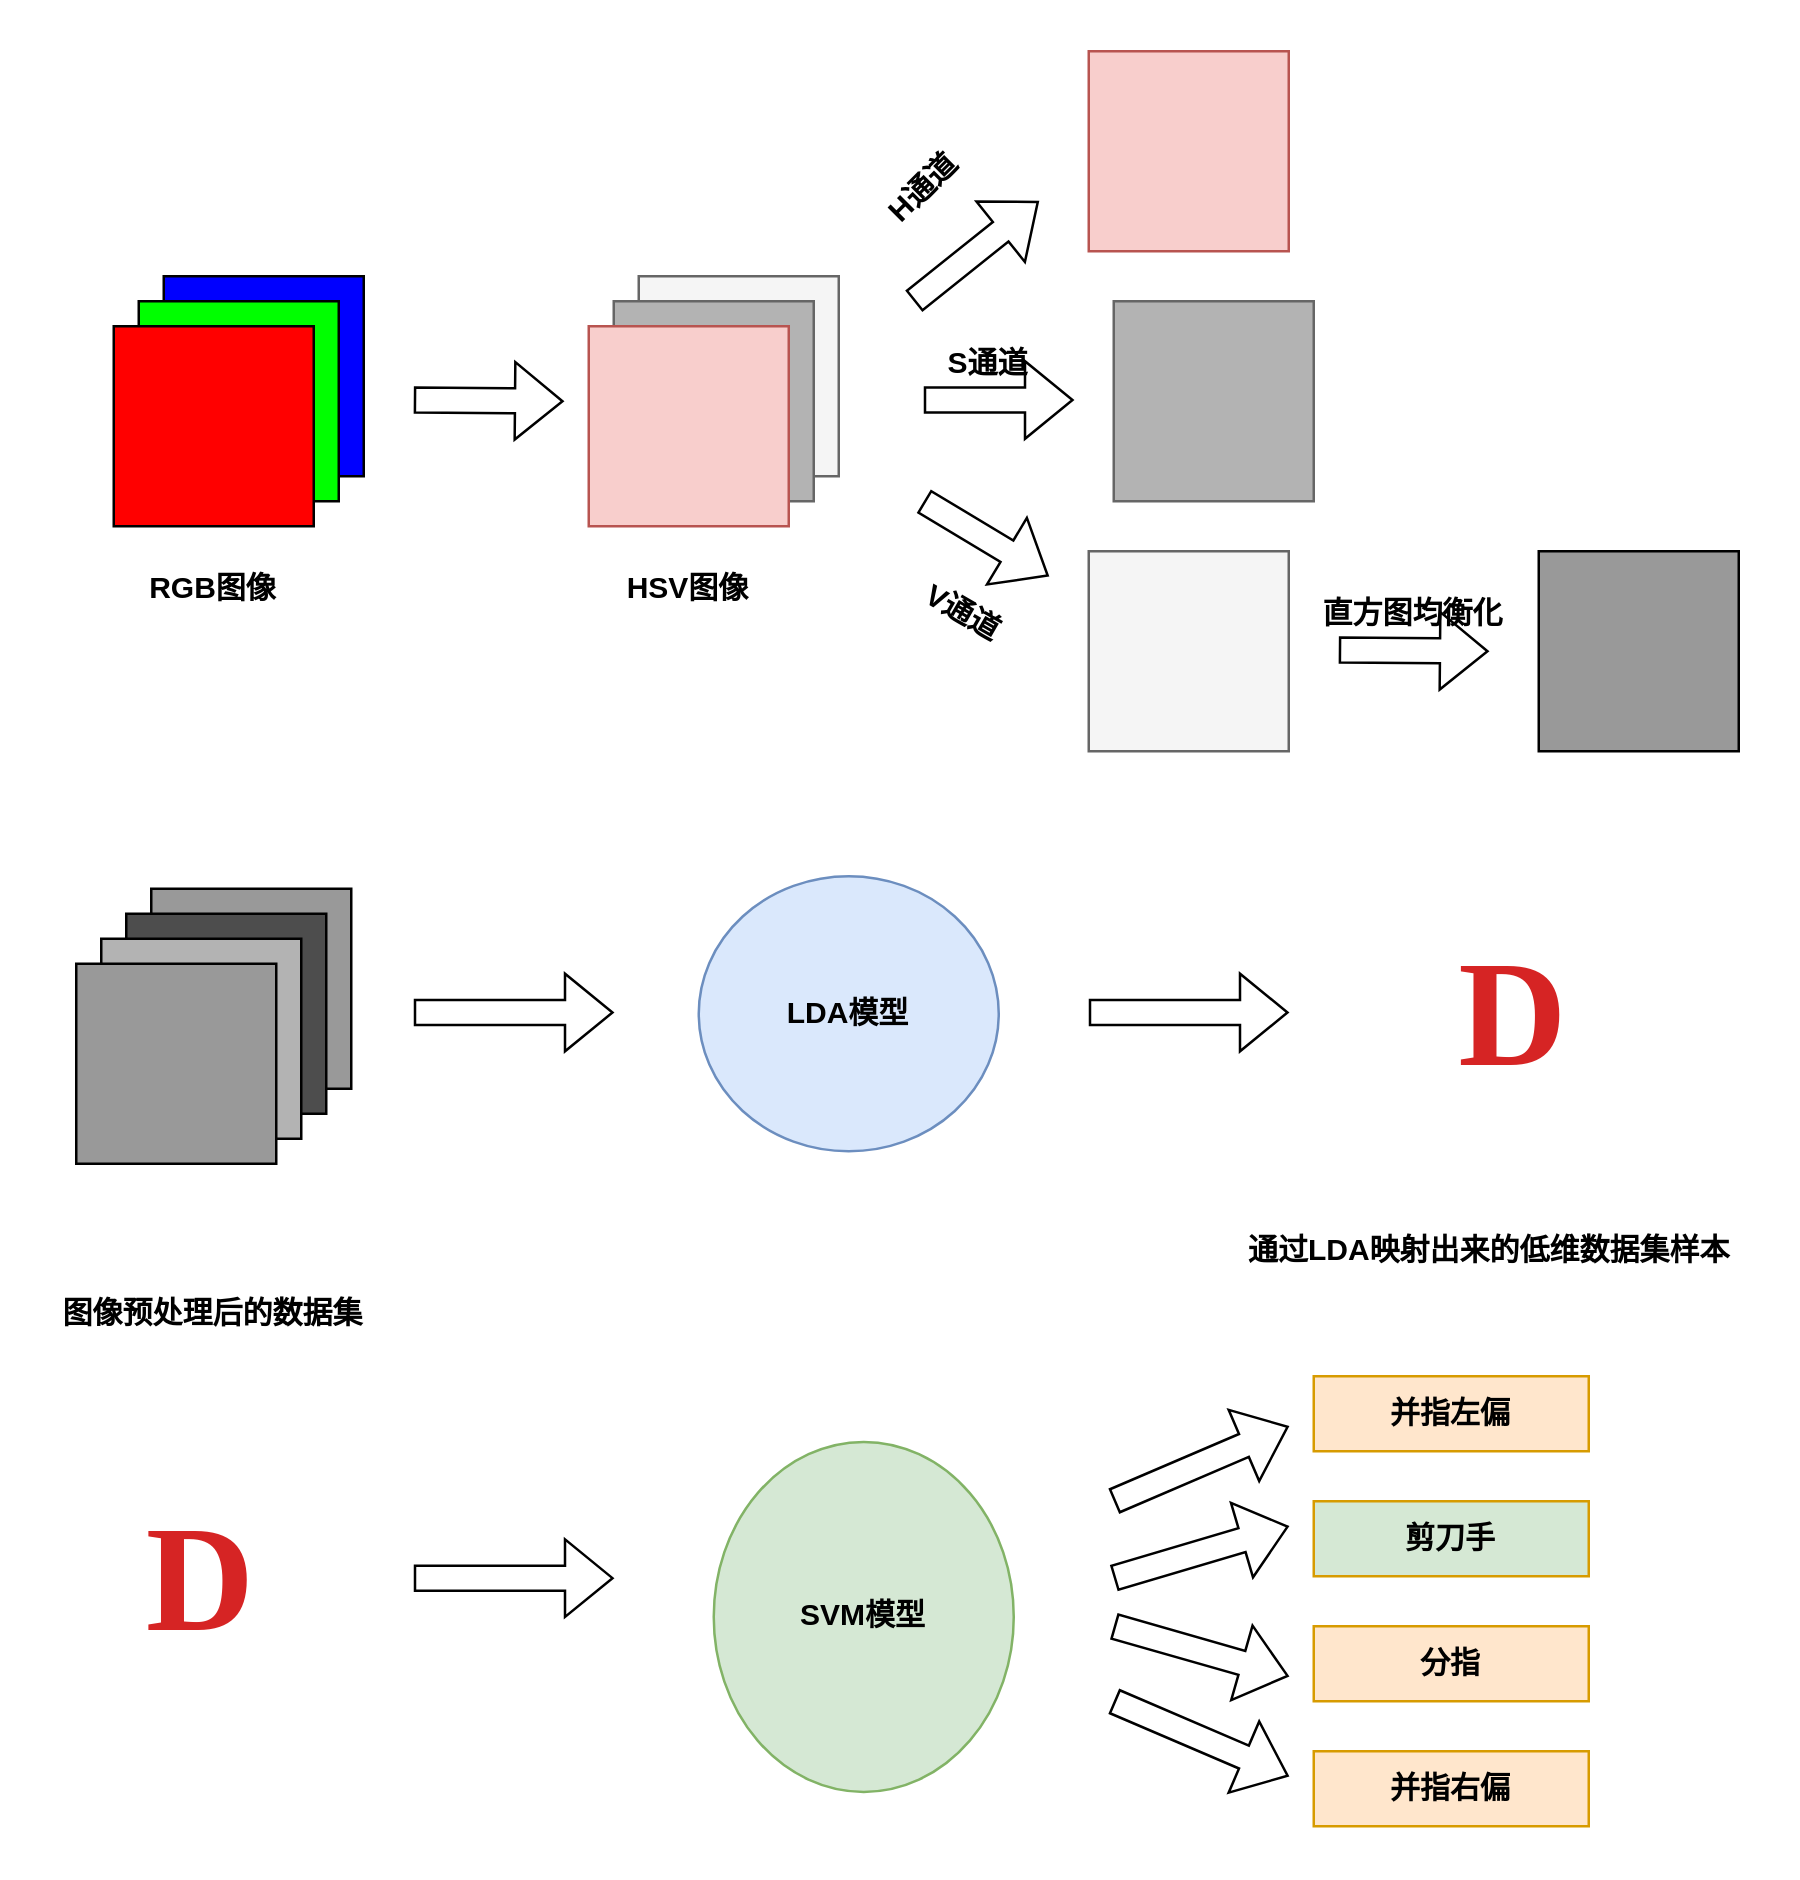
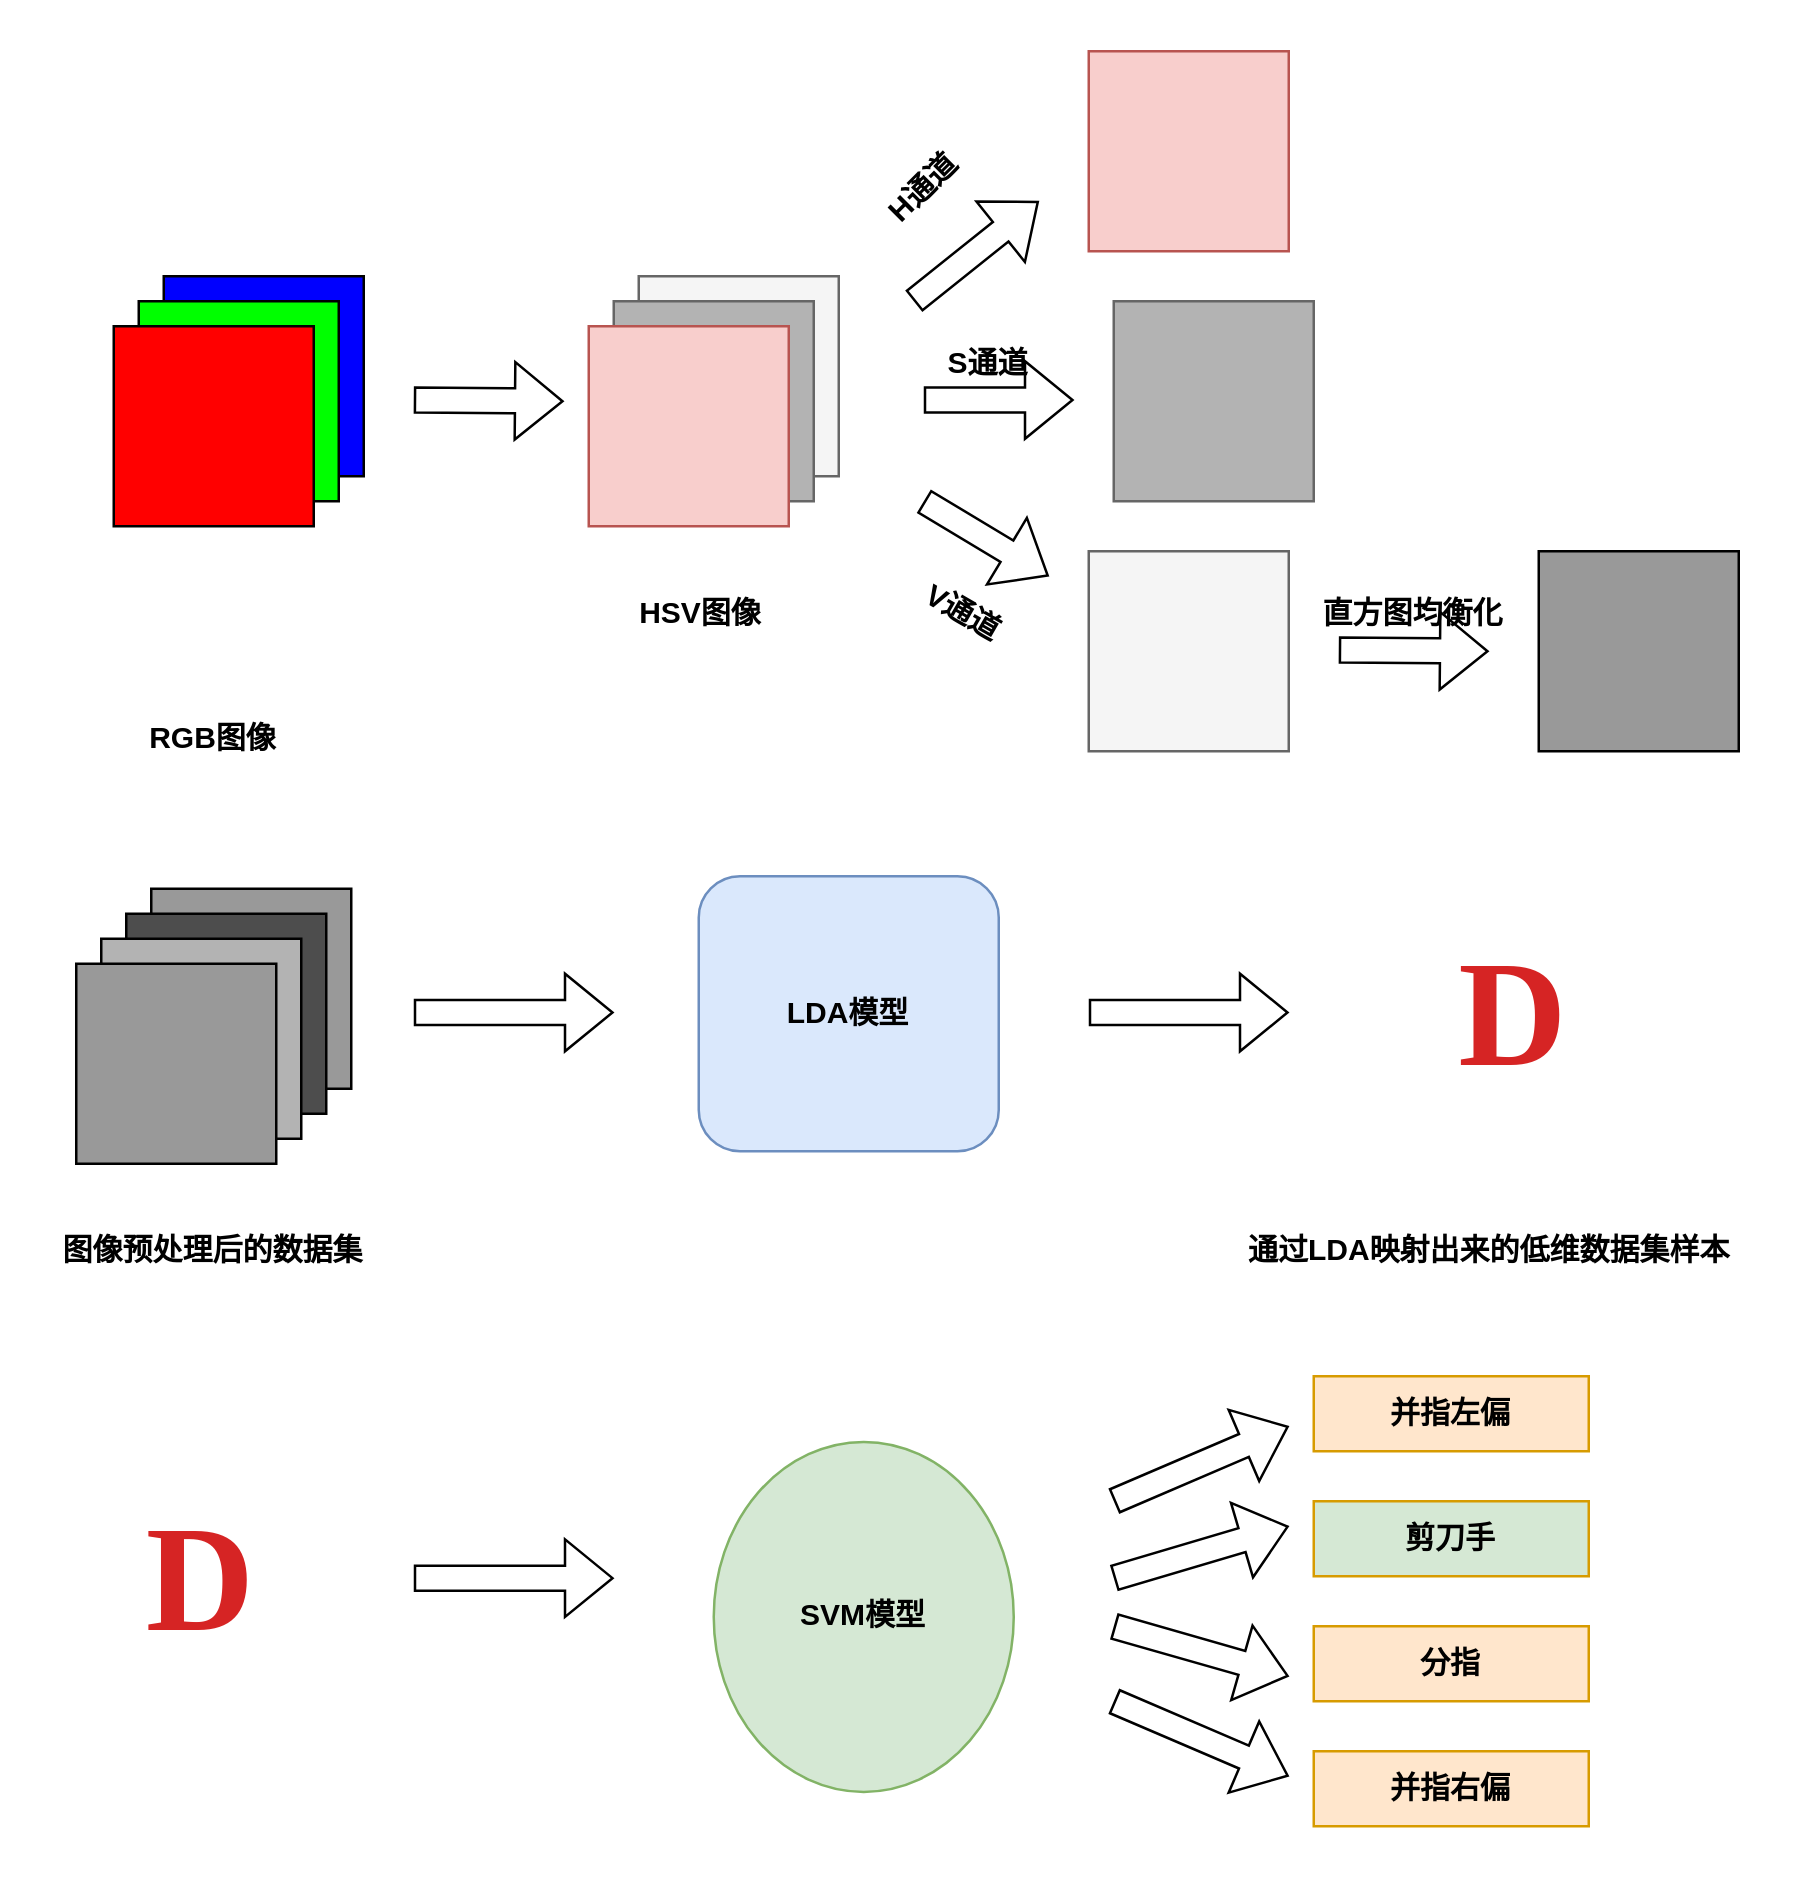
node "RGB图像": moved (214, 589) -> (214, 739)
node "HSV图像": moved (689, 589) -> (701, 614)
node "LDA模型": shape ellipse -> rounded rectangle
node "图像预处理后的数据集": moved (214, 1314) -> (214, 1251)
